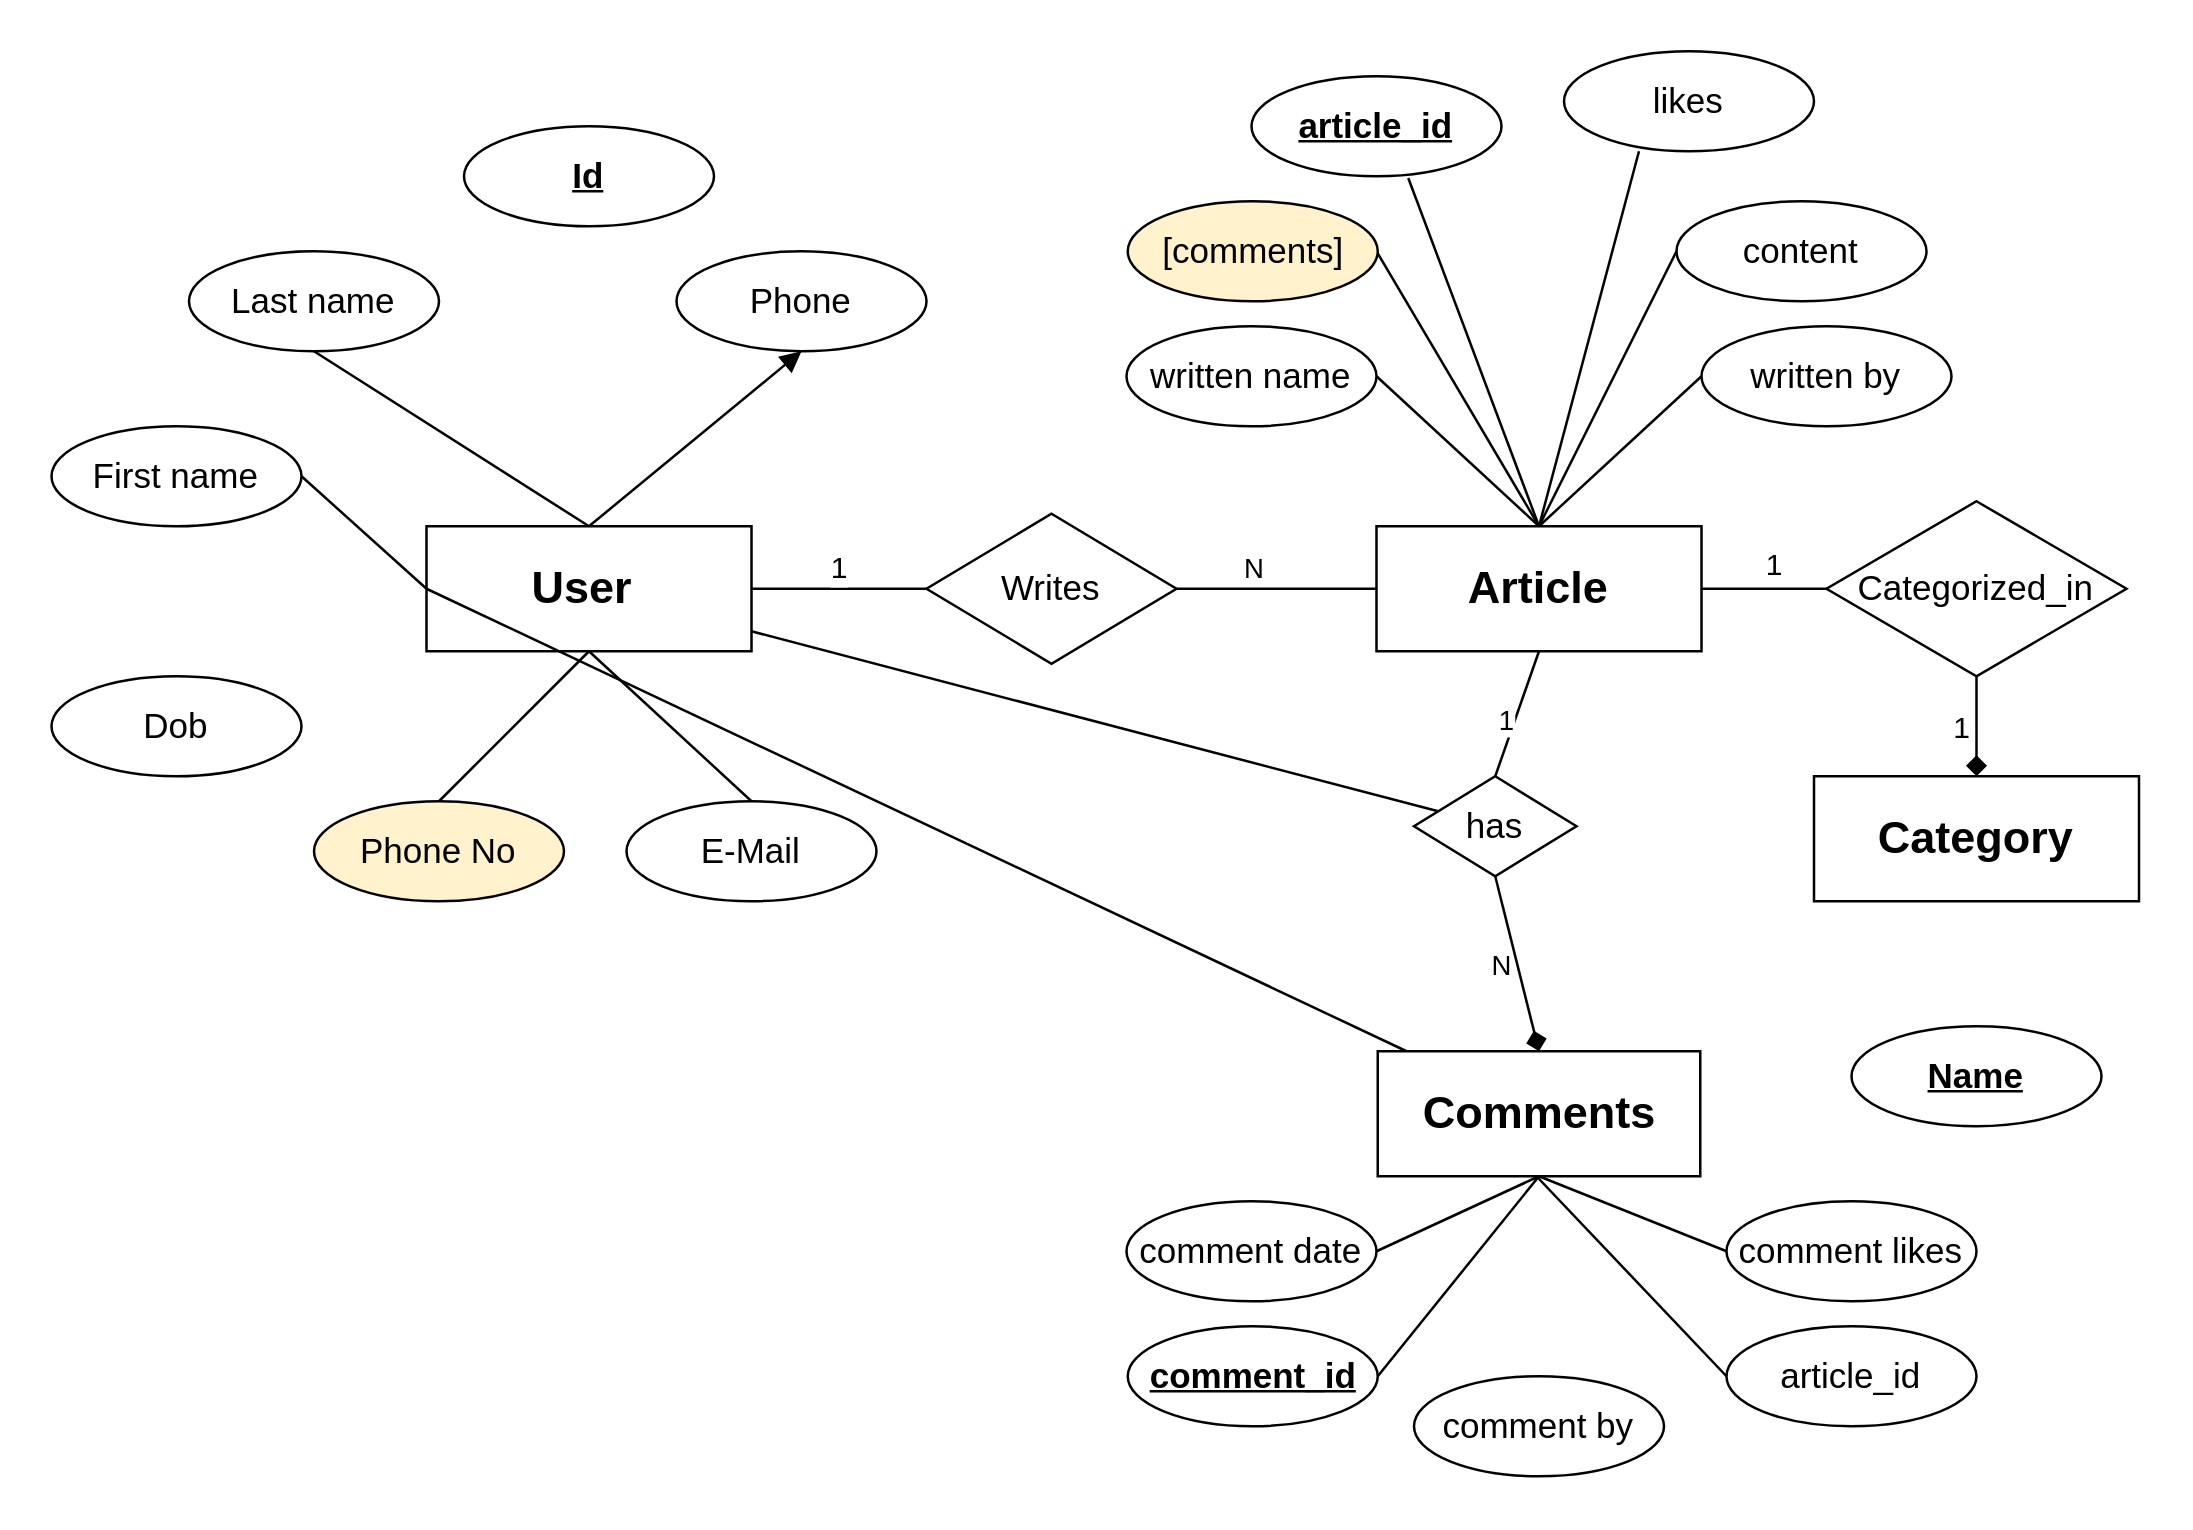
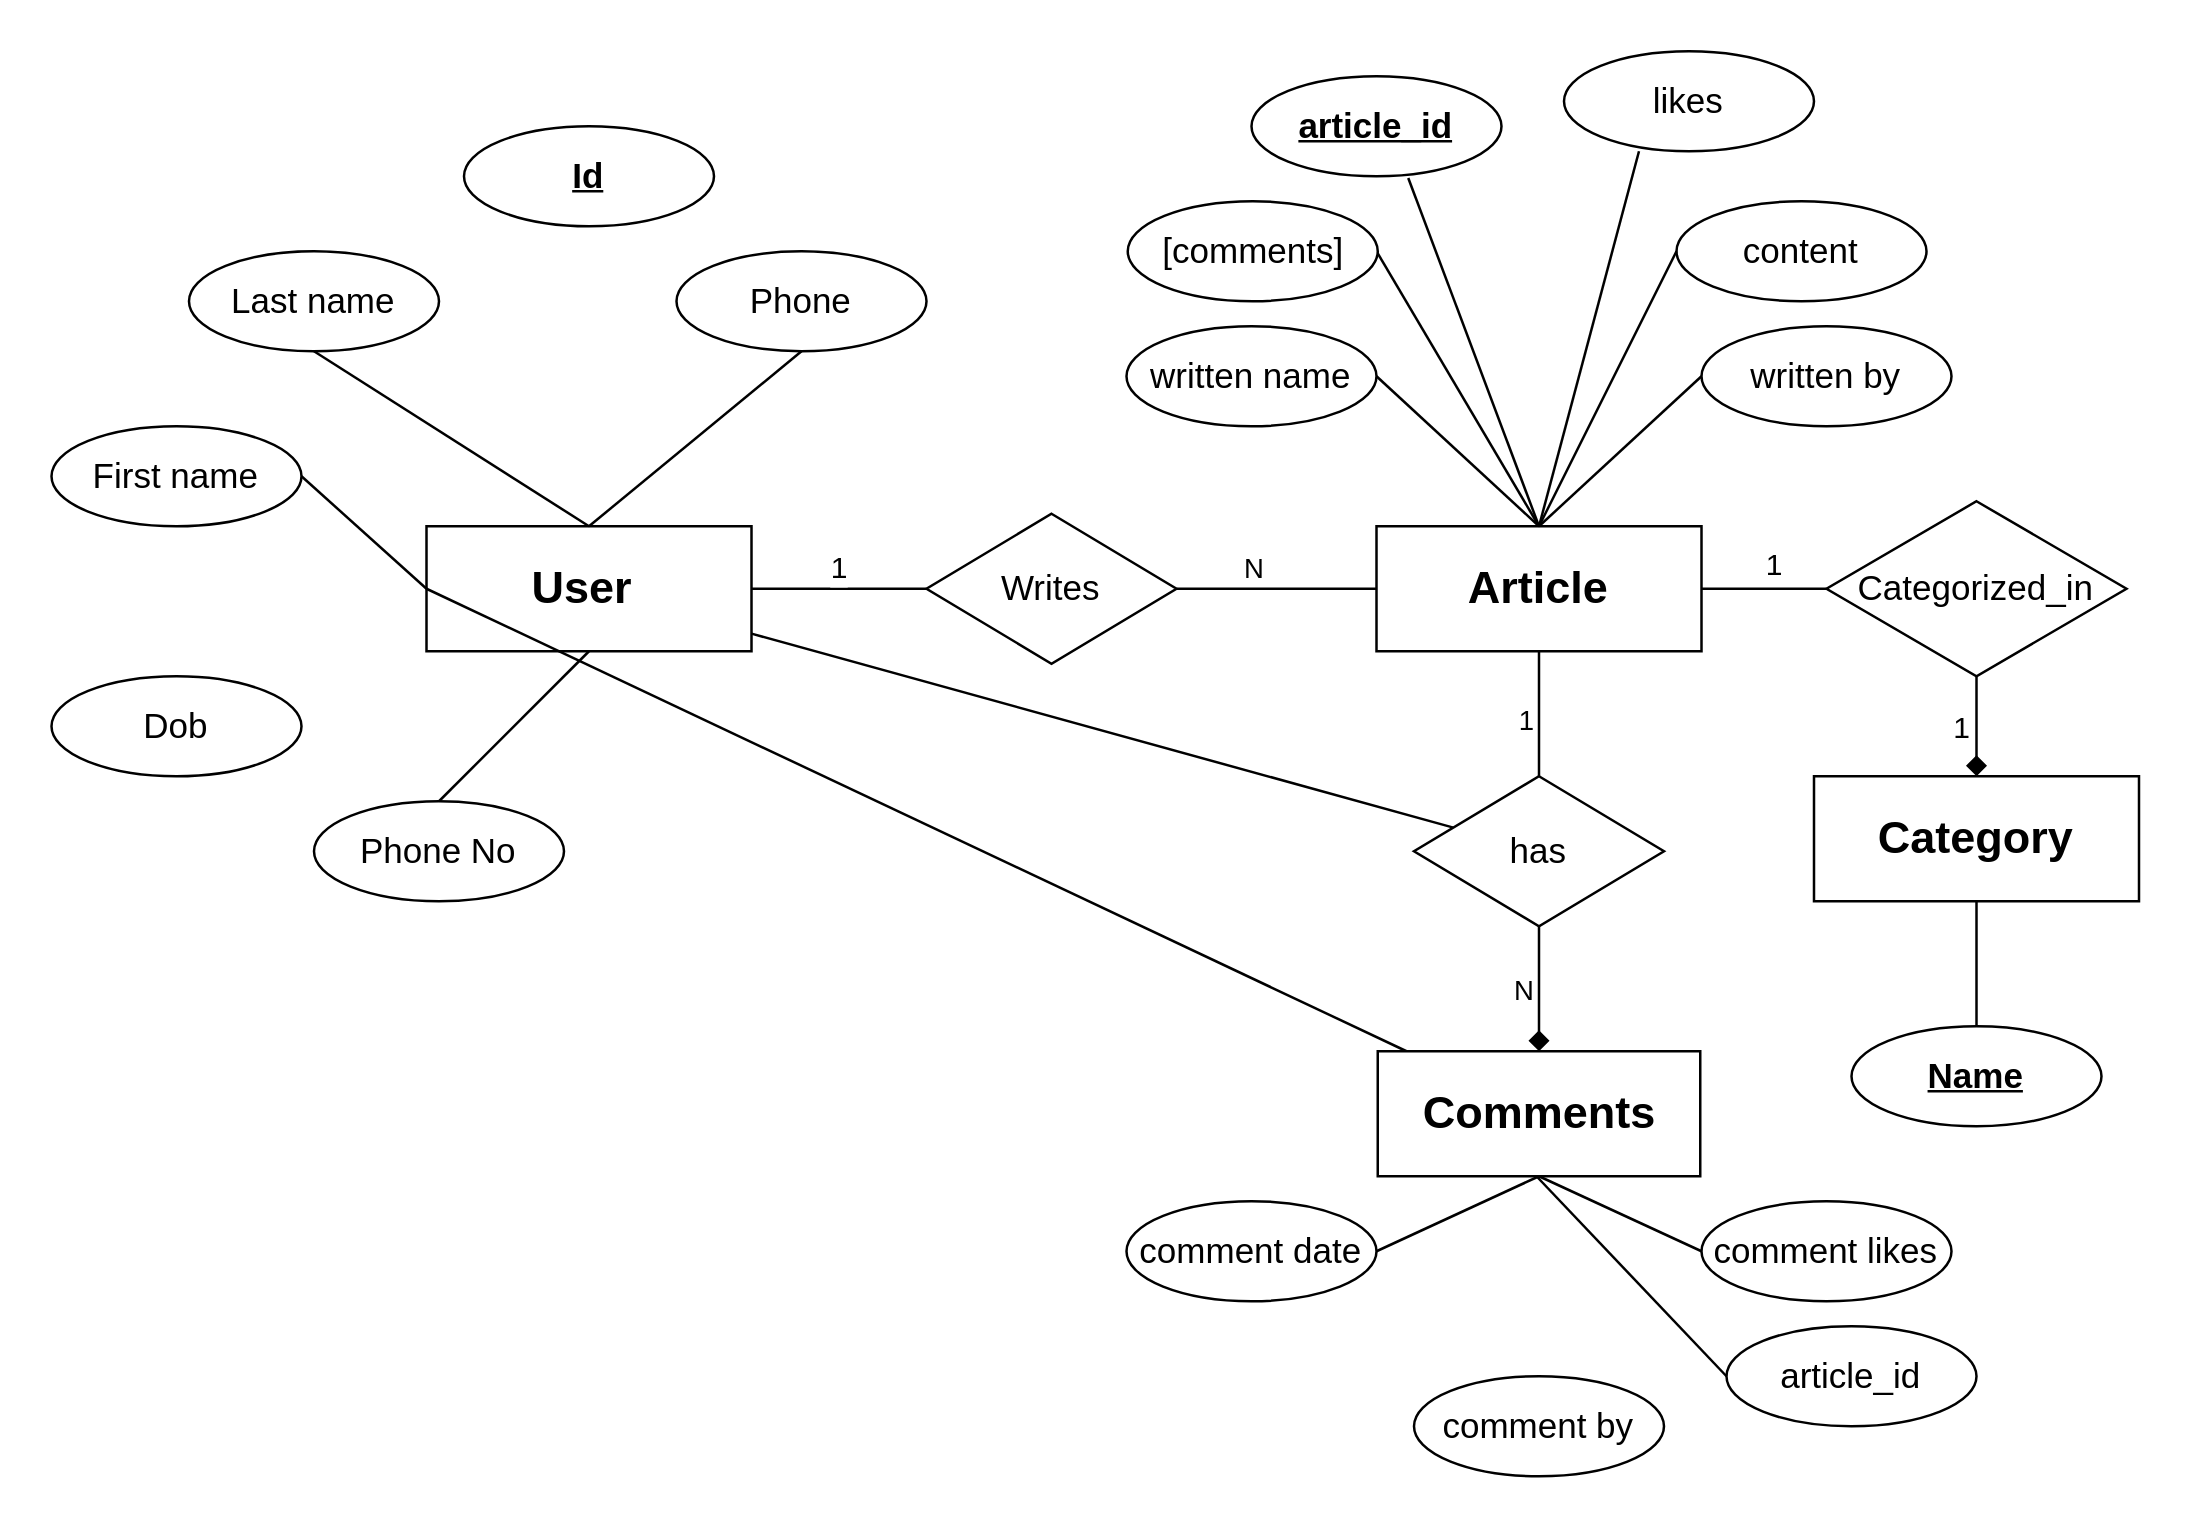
node "[comments]": fillcolor #fff2cc -> #ffffff
edge "User" -> "Phone": arrowhead block -> none
edge "User" -- "E-Mail": removed
node "has": size 163x100 -> 250x150
node "Phone No": fillcolor #fff2cc -> #ffffff
node "E-Mail": removed
edge "Category" -- "Name": added
node "comment likes": moved (1851, 1251) -> (1826, 1251)
edge "Comments" -- "comment_id": removed
node "comment_id": removed
